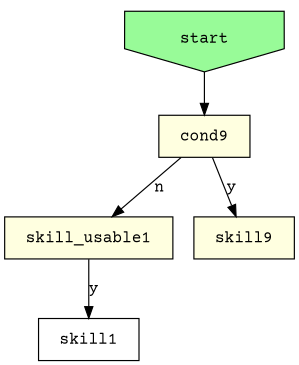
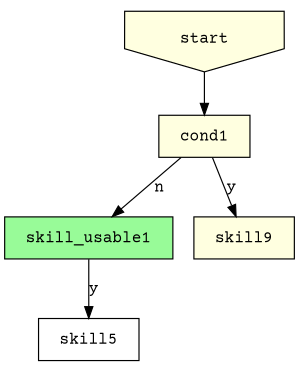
node "start": fillcolor palegreen -> lightyellow
node "cond9": label "cond9" -> "cond1"
node "skill_usable1": fillcolor lightyellow -> palegreen
node "skill1": label "skill1" -> "skill5"
